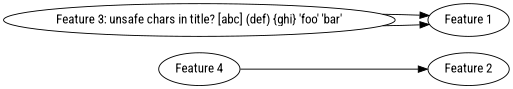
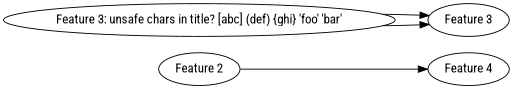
node "Feature 1": label "Feature 1" -> "Feature 3"
edge "Feature 4" -> "Feature 2": reversed
